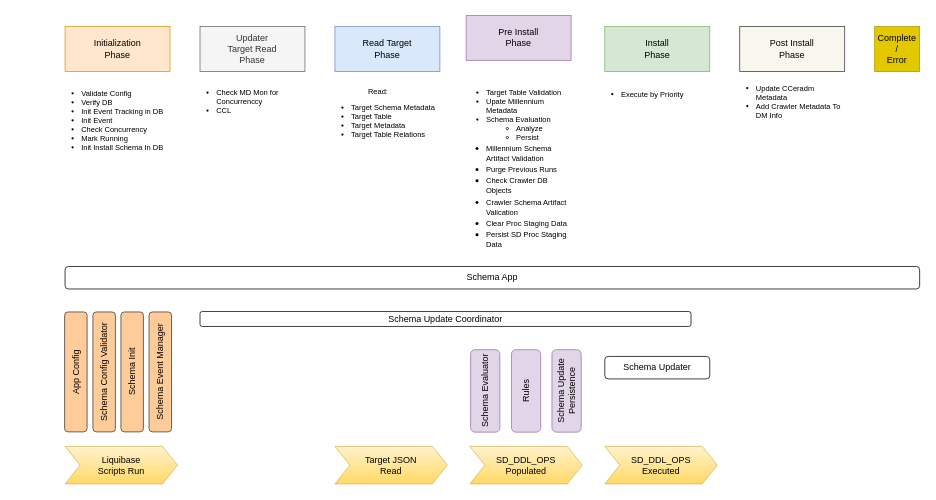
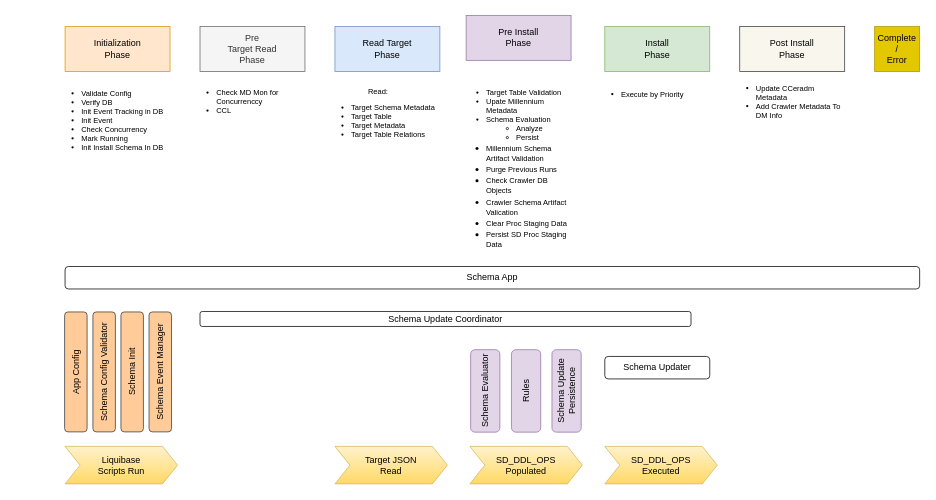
node "Updater Target Read Phase": label "Updater Target Read Phase" -> "Pre Target Read Phase"
